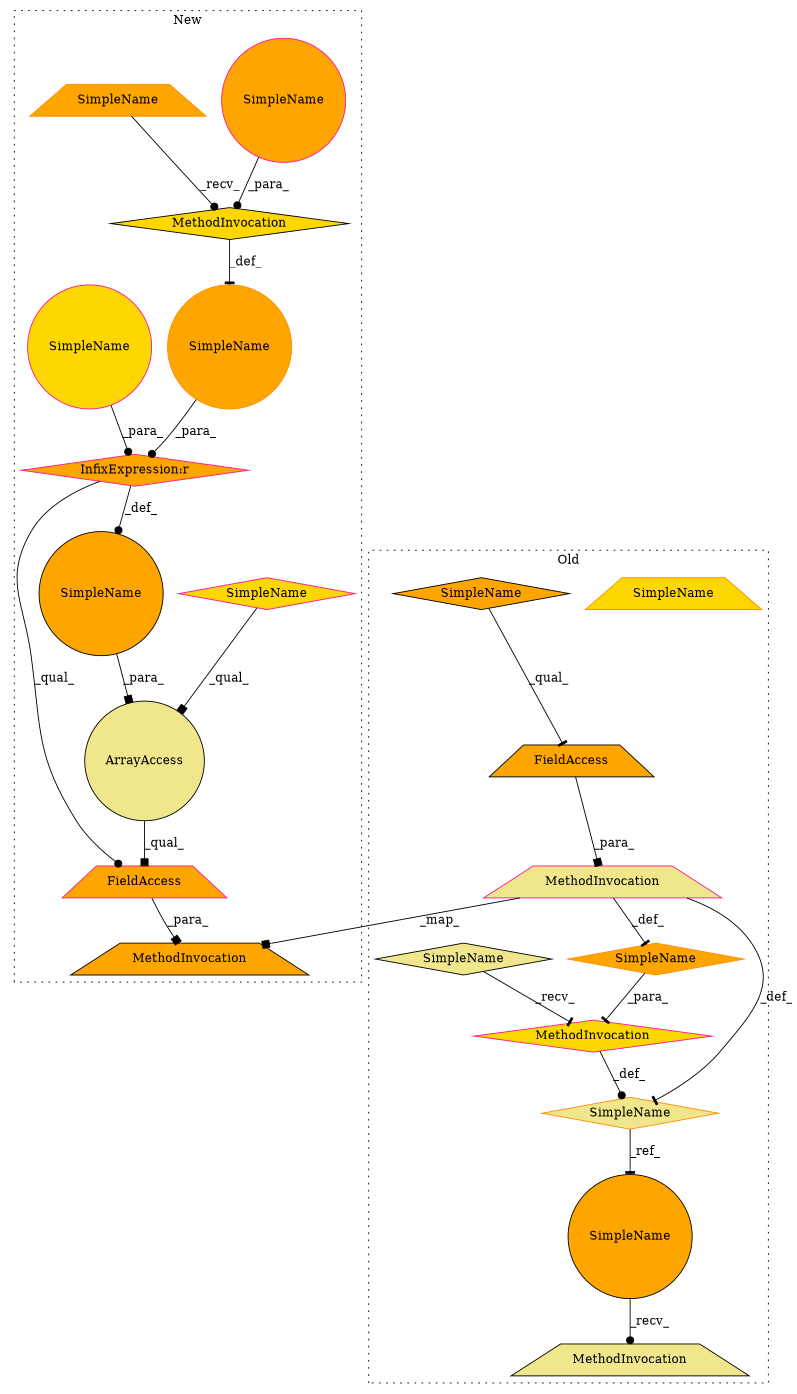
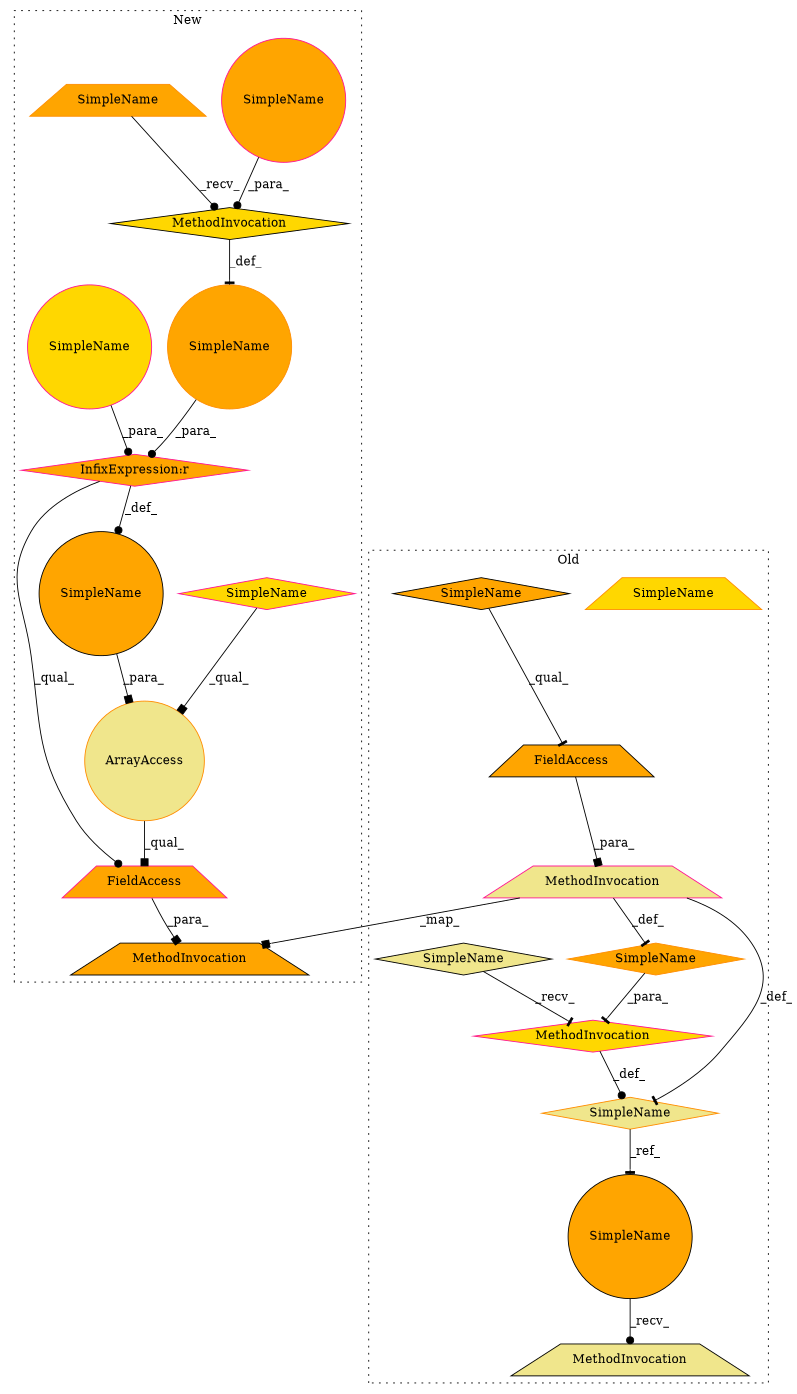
node "ArrayAccess": color black -> darkorange
